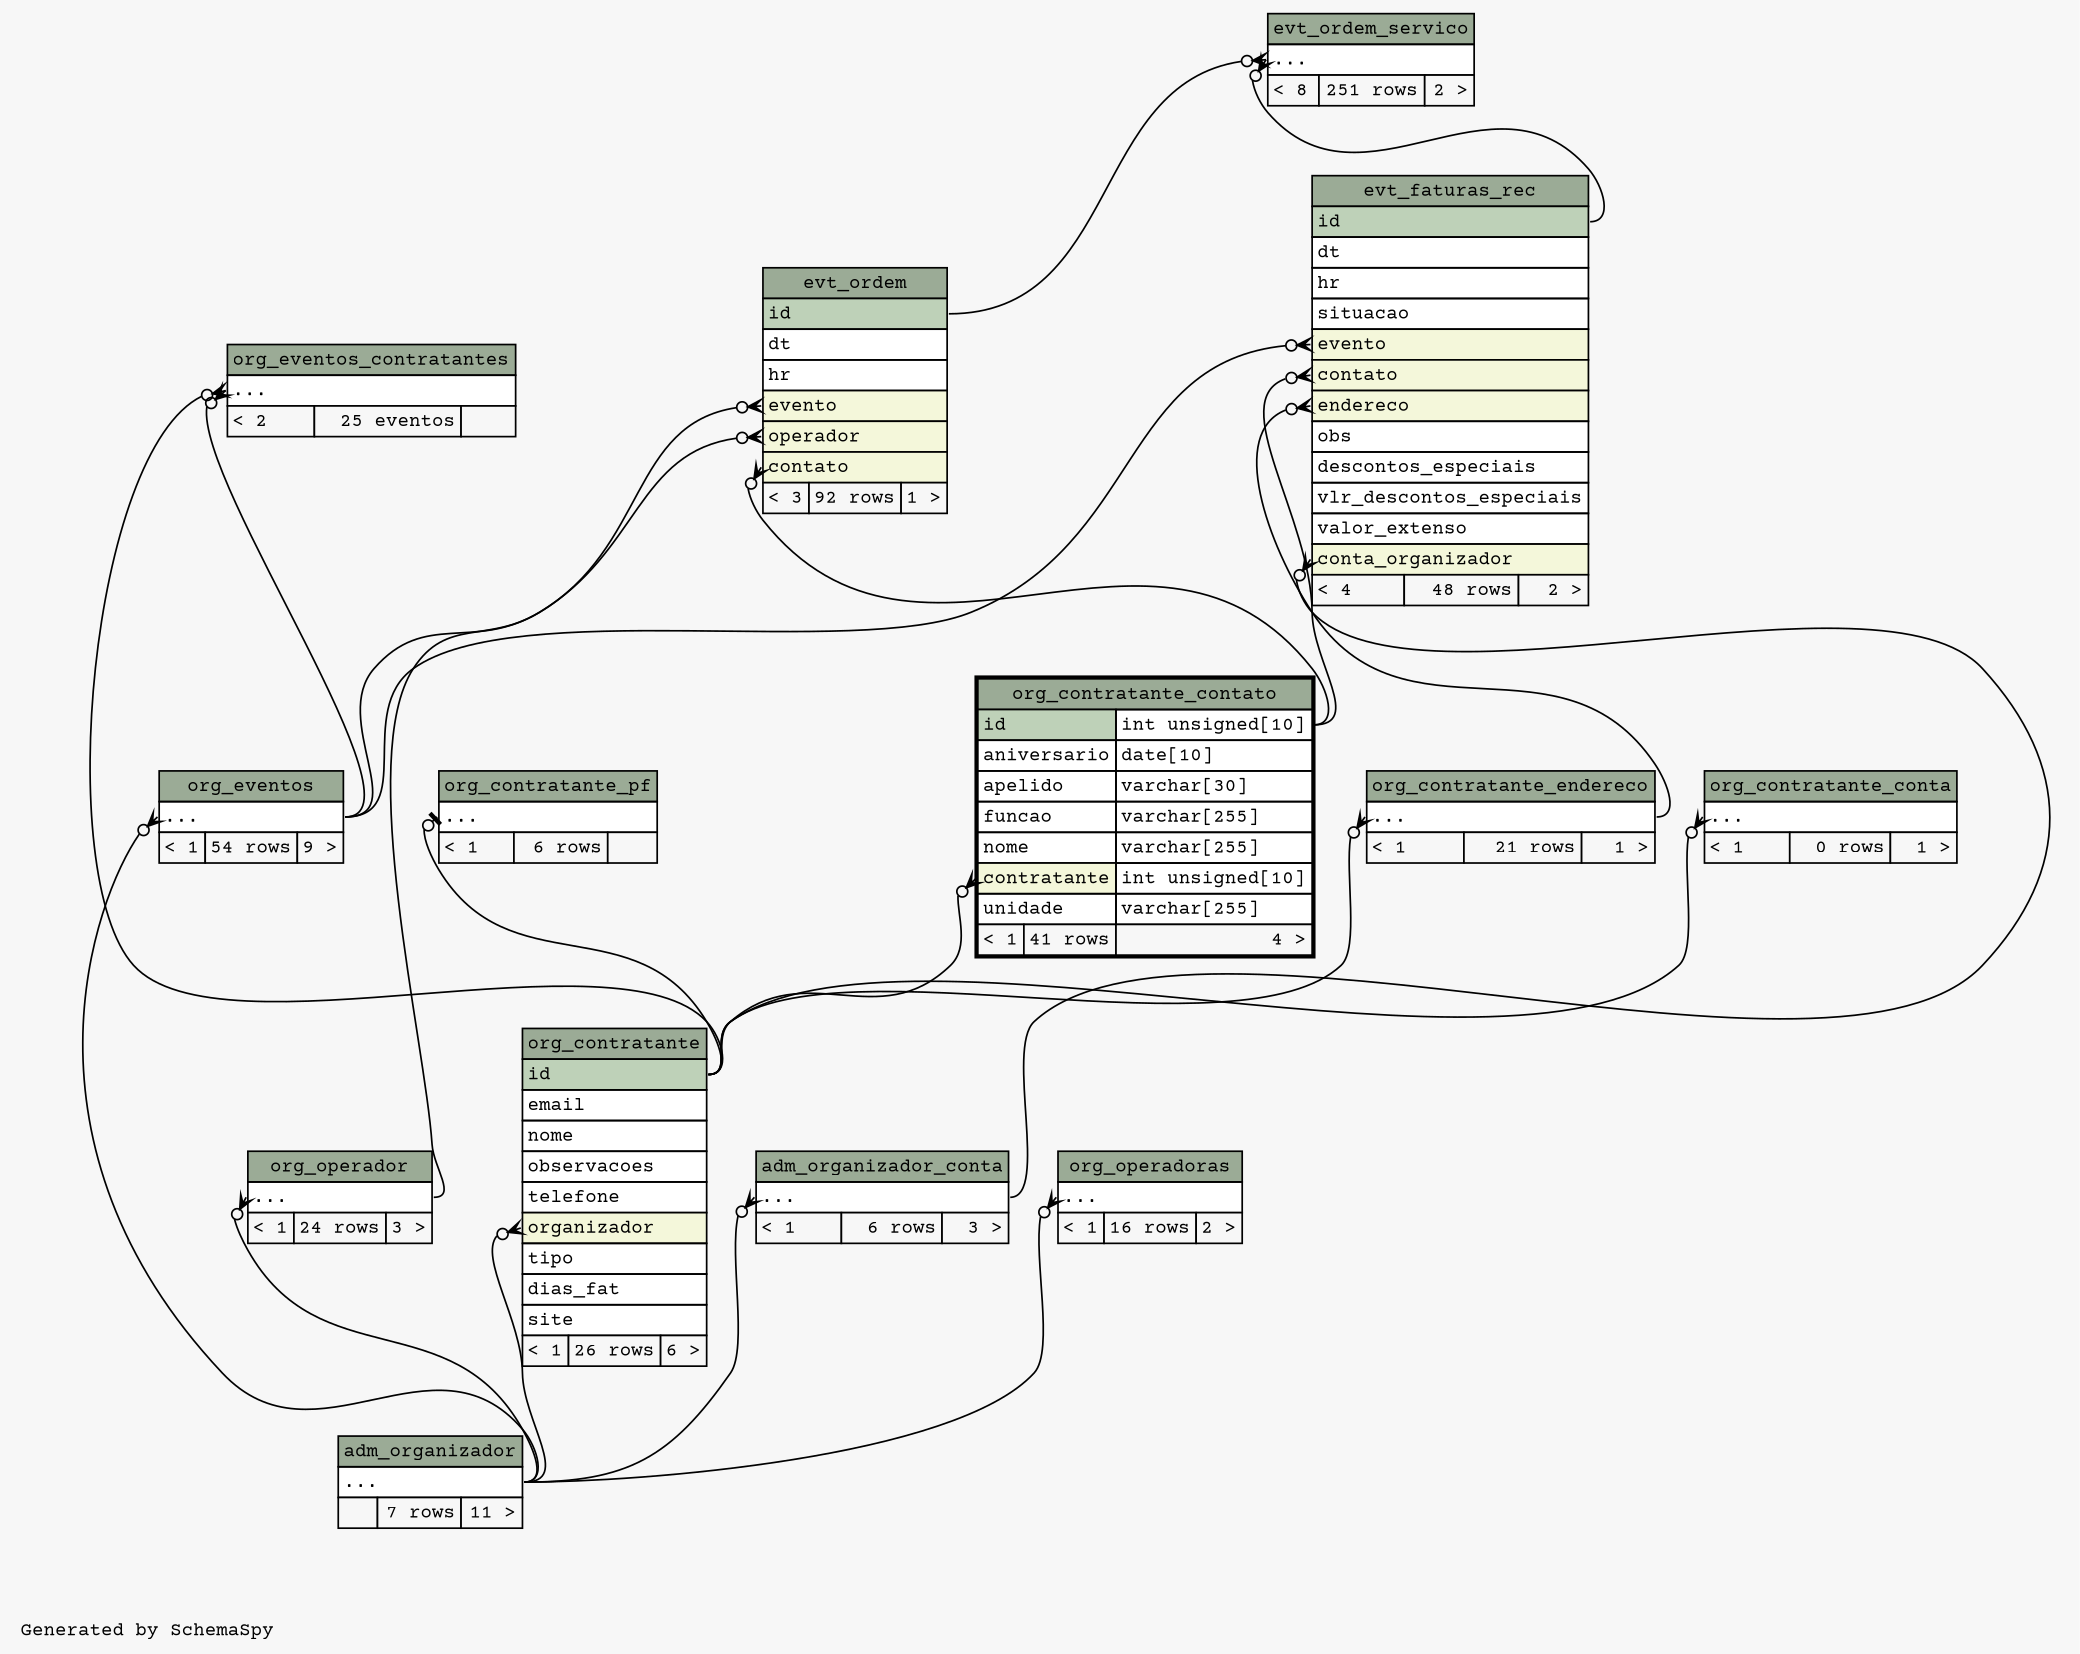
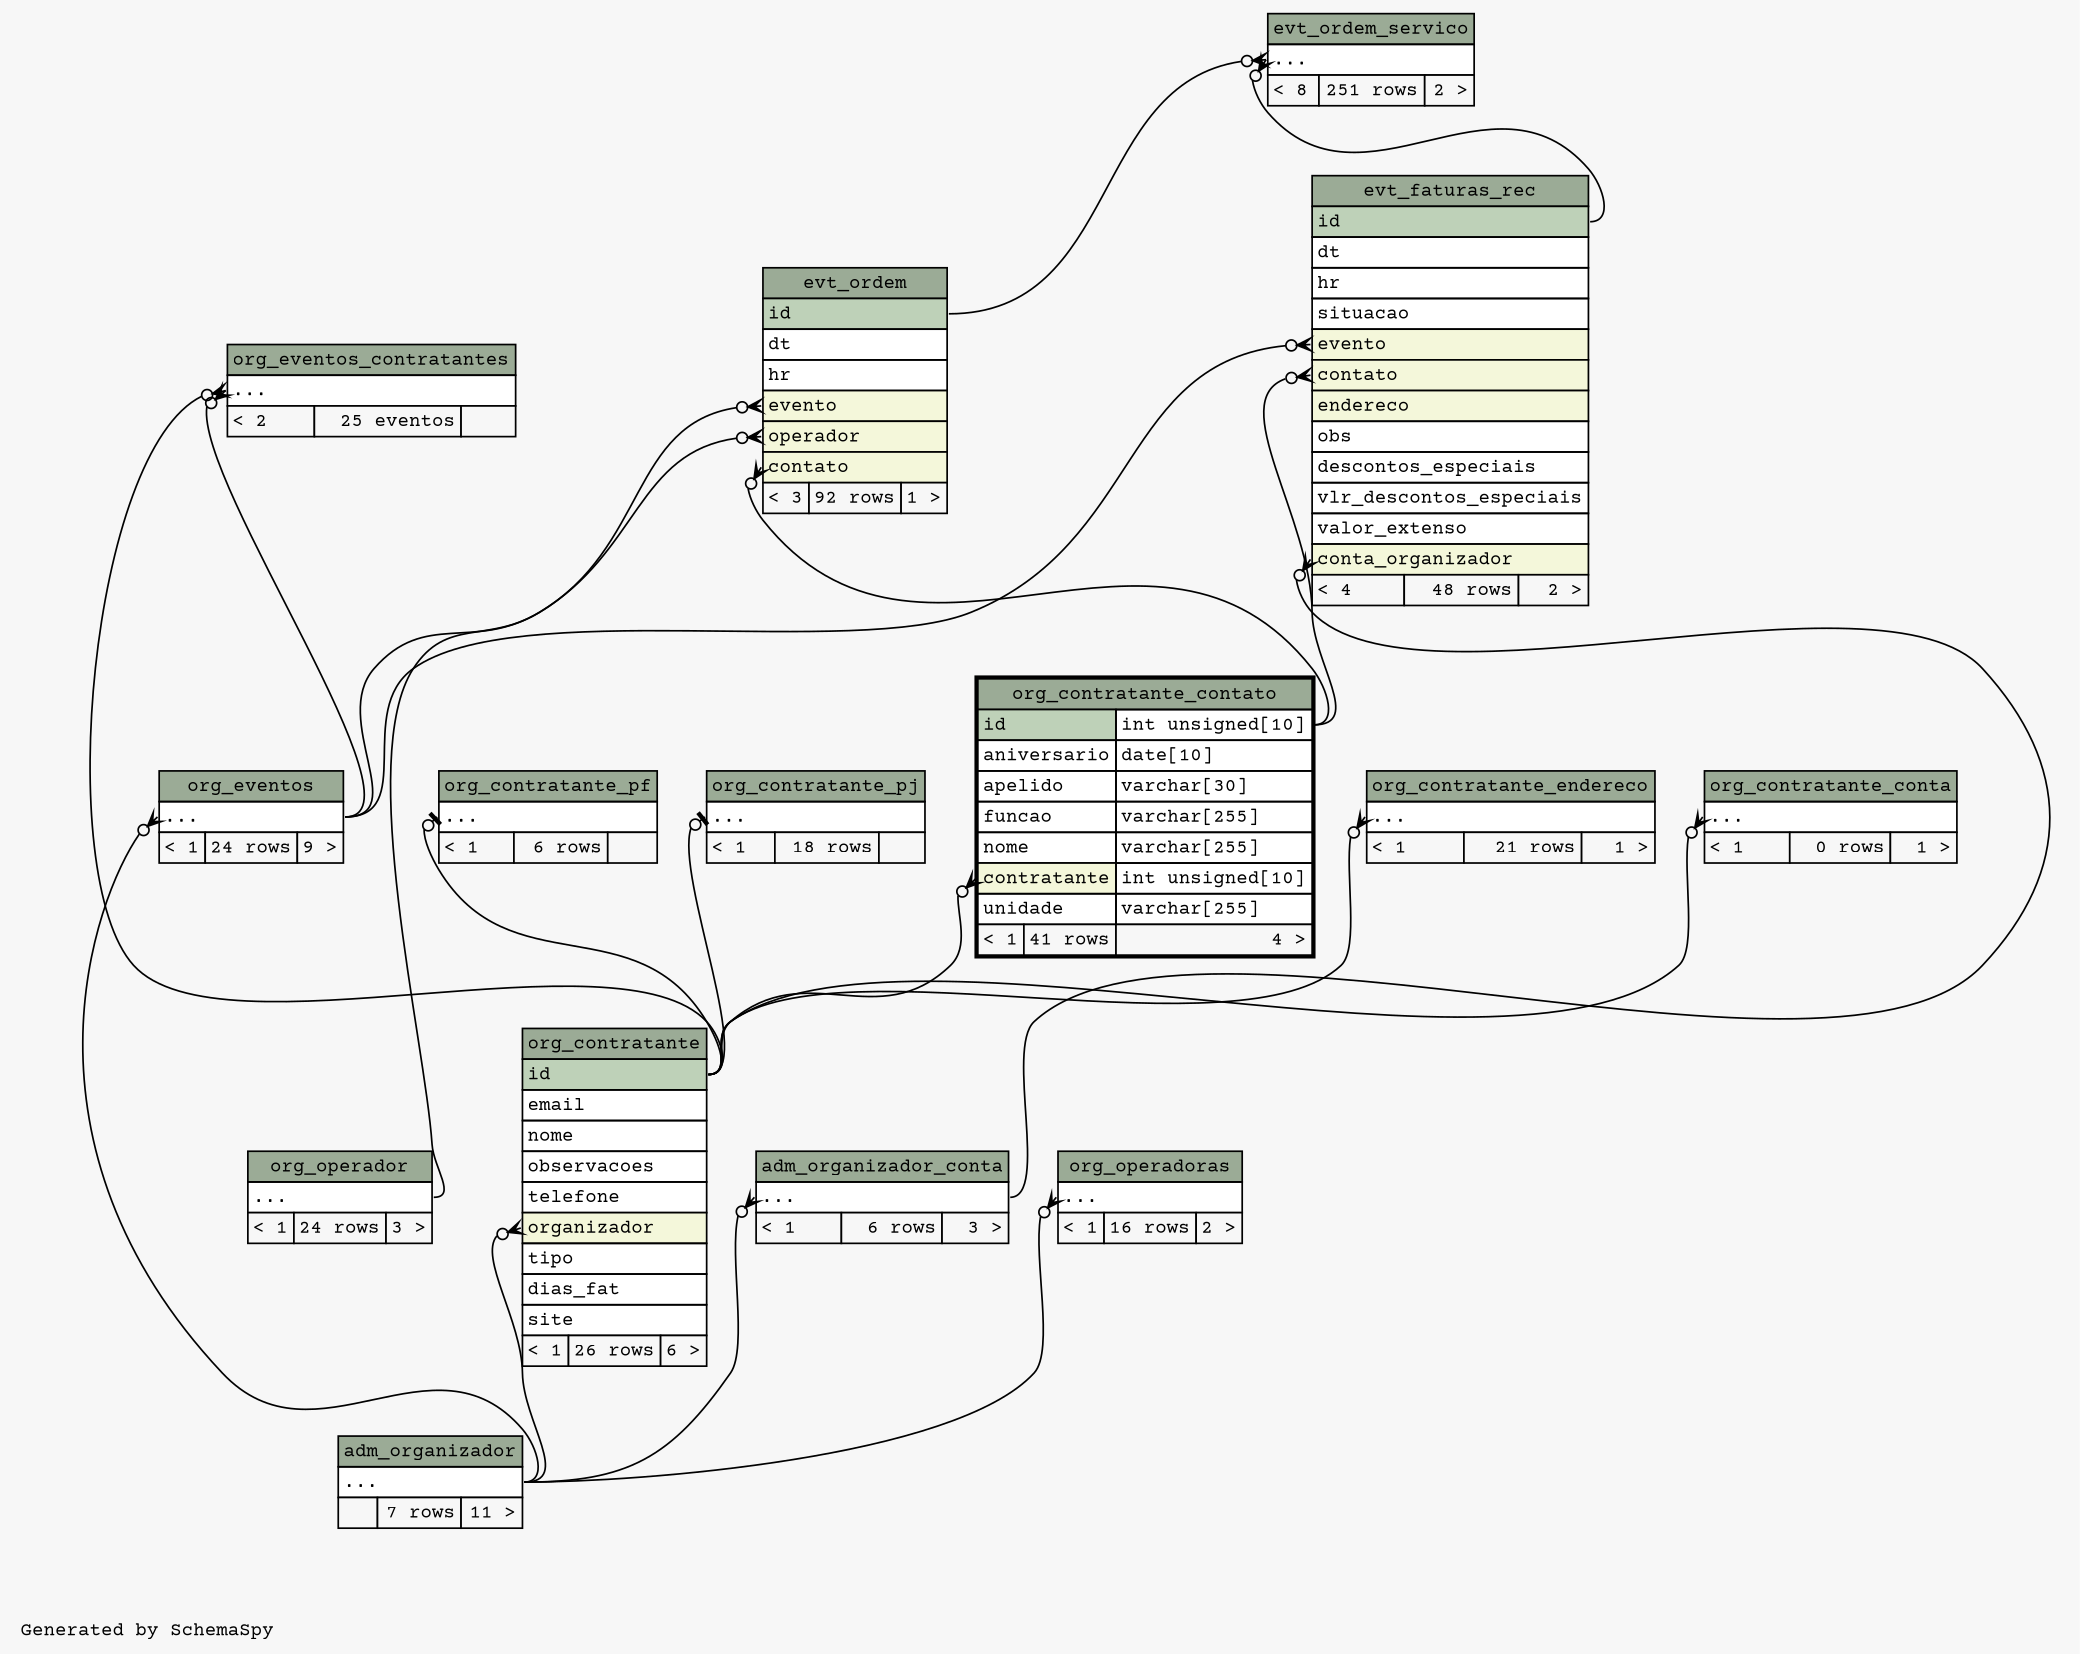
edge "org_contratante_endereco" -> "evt_faturas_rec": removed
node "org_contratante_pj": added
node "org_eventos": text "54 rows" -> "24 rows"
edge "adm_organizador" -> "org_operador": removed
